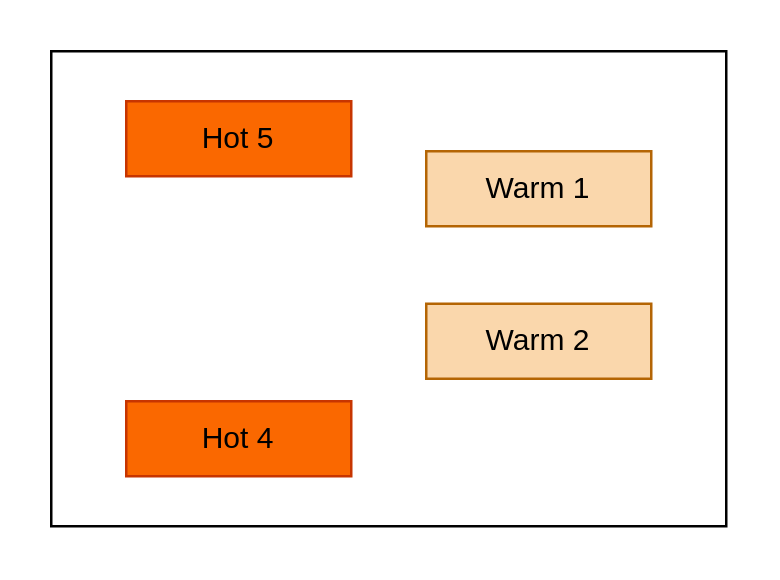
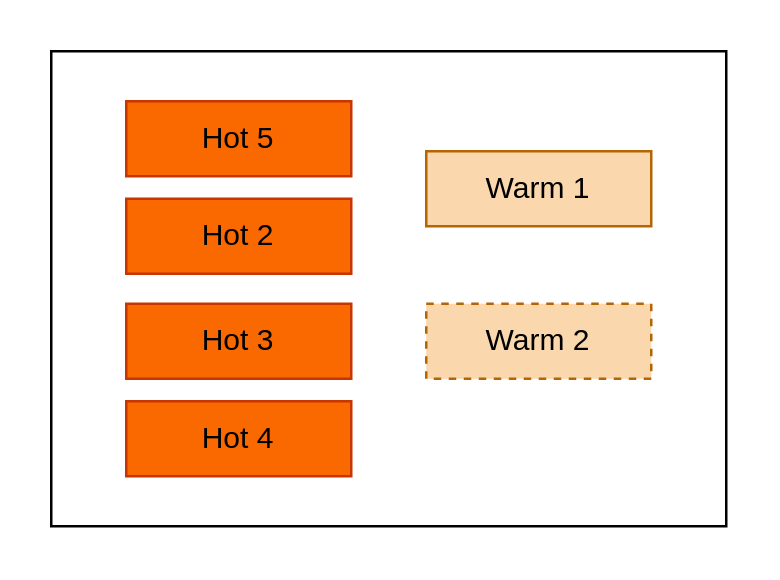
node "Hot 2": added
node "Hot 3": added
node "Warm 2": style solid -> dashed
